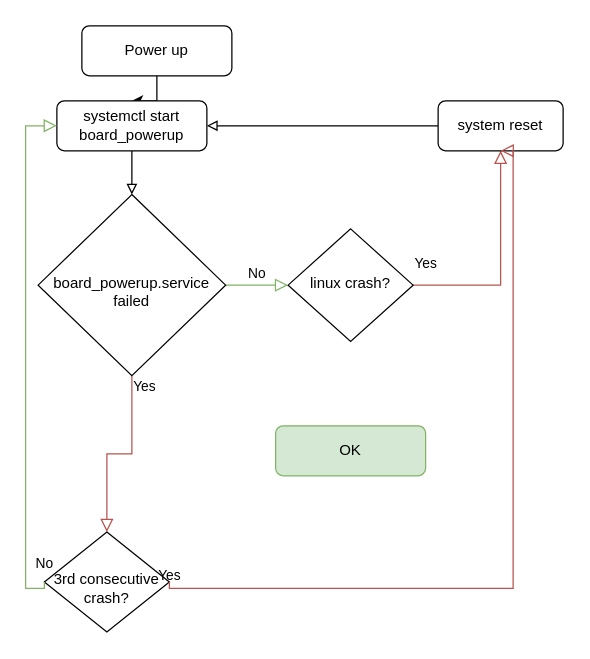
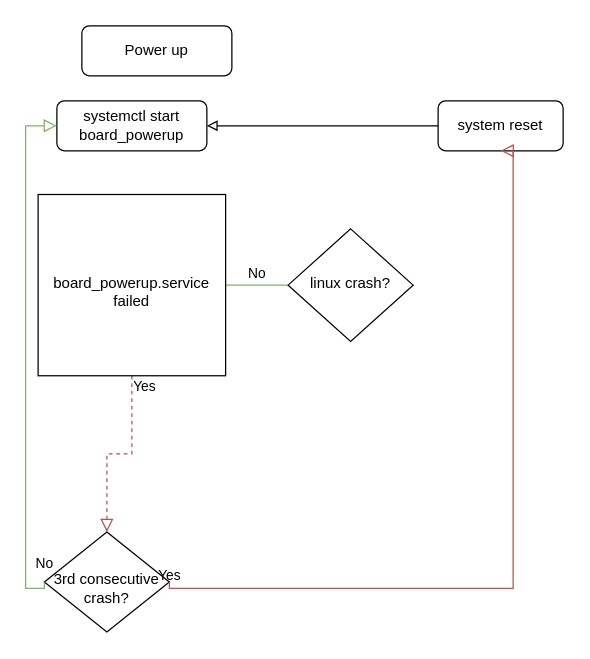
edge "Power up" -> "systemctl start board_powerup": removed
edge "systemctl start board_powerup" -> "board_powerup.service failed": removed
edge "linux crash?" -> "system reset": removed, label "Yes"
node "board_powerup.service failed": shape diamond -> rectangle
edge "board_powerup.service failed" -> "linux crash?": arrowhead block -> none
node "OK": removed
edge "board_powerup.service failed" -> "3rd consecutive crash?": style solid -> dashed
